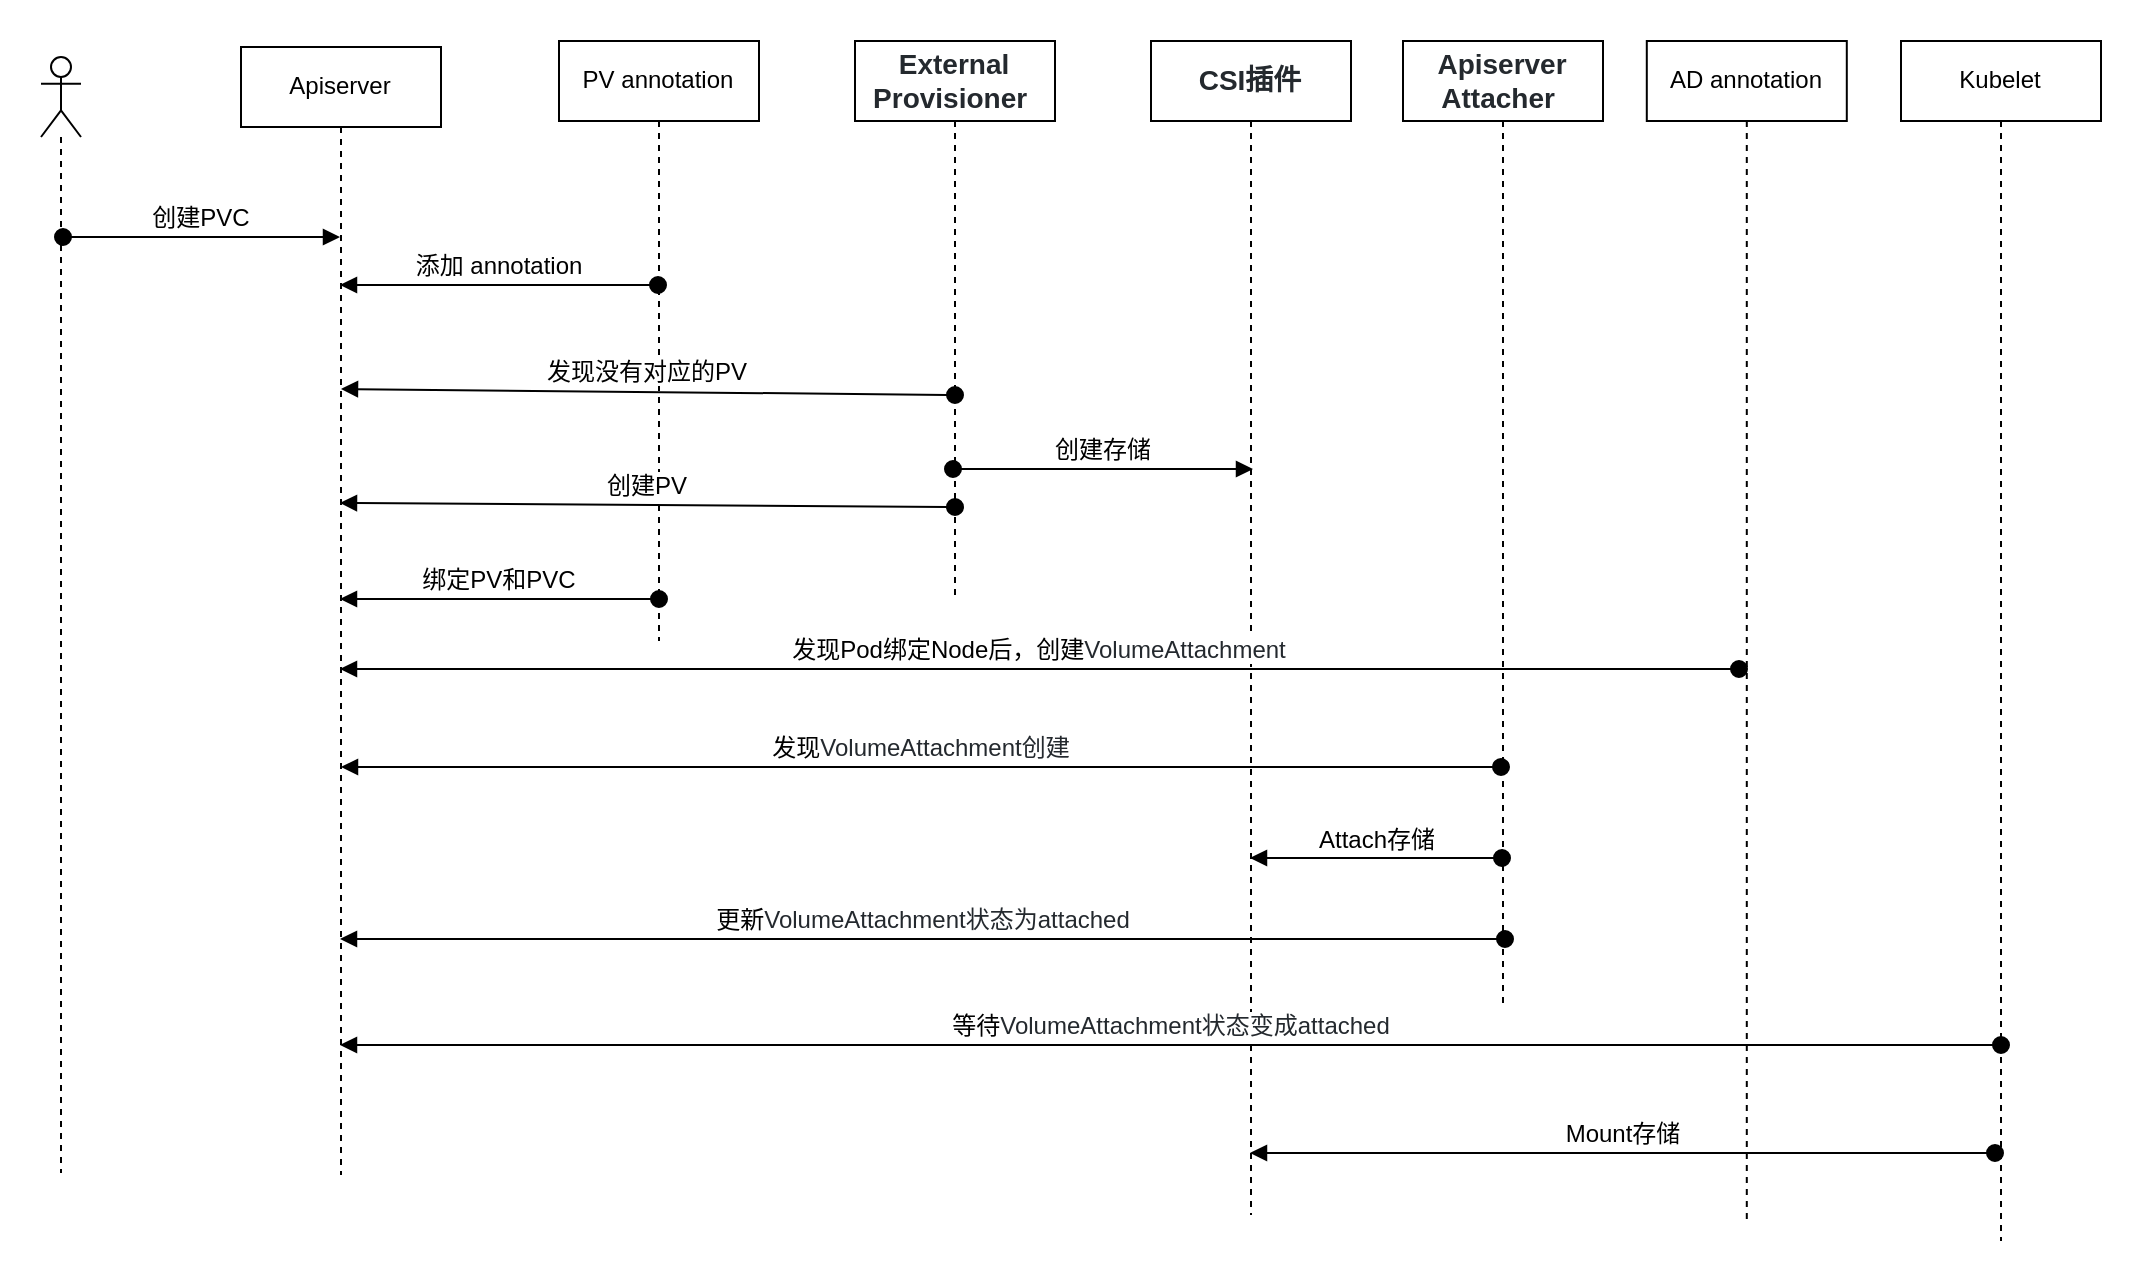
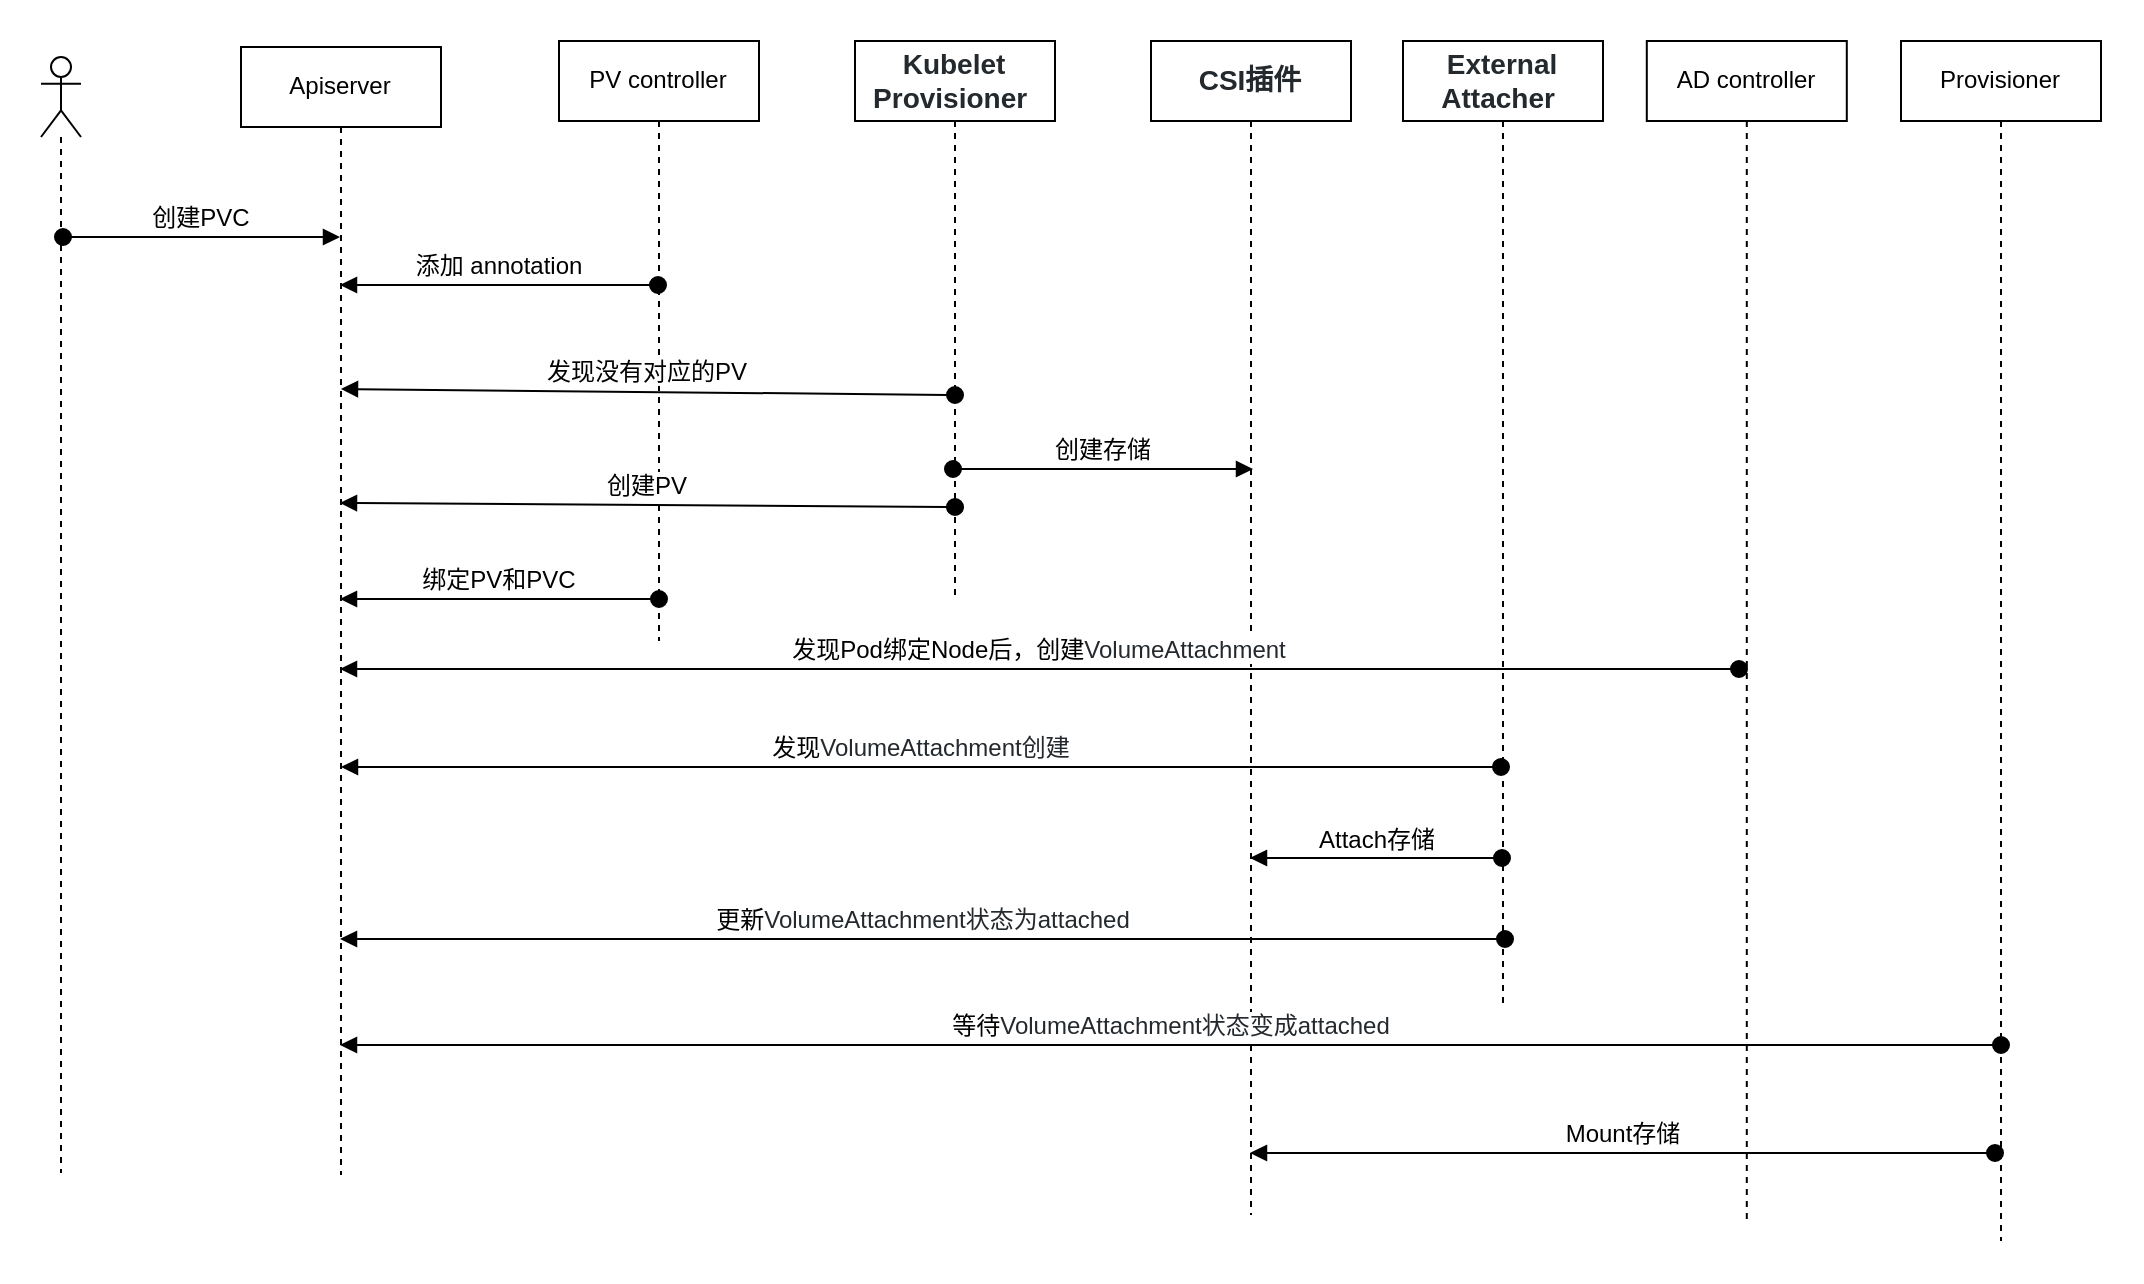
node "PV annotation": label "PV annotation" -> "PV controller"
node "External Provisioner": label "External Provisioner" -> "Kubelet Provisioner"
node "Apiserver Attacher": label "Apiserver Attacher" -> "External Attacher"
node "AD annotation": label "AD annotation" -> "AD controller"
node "Kubelet": label "Kubelet" -> "Provisioner"
